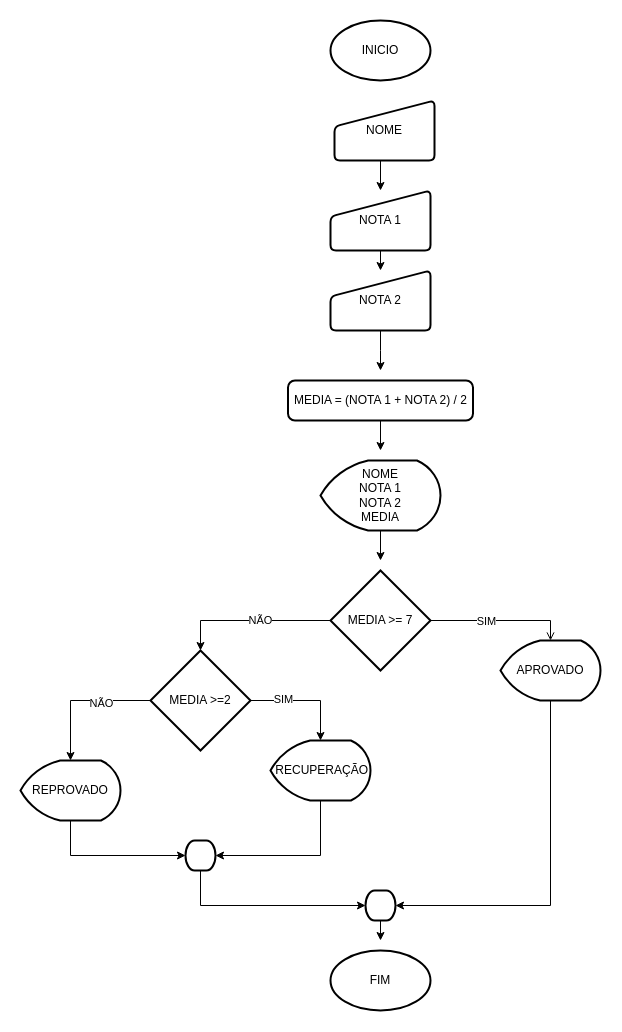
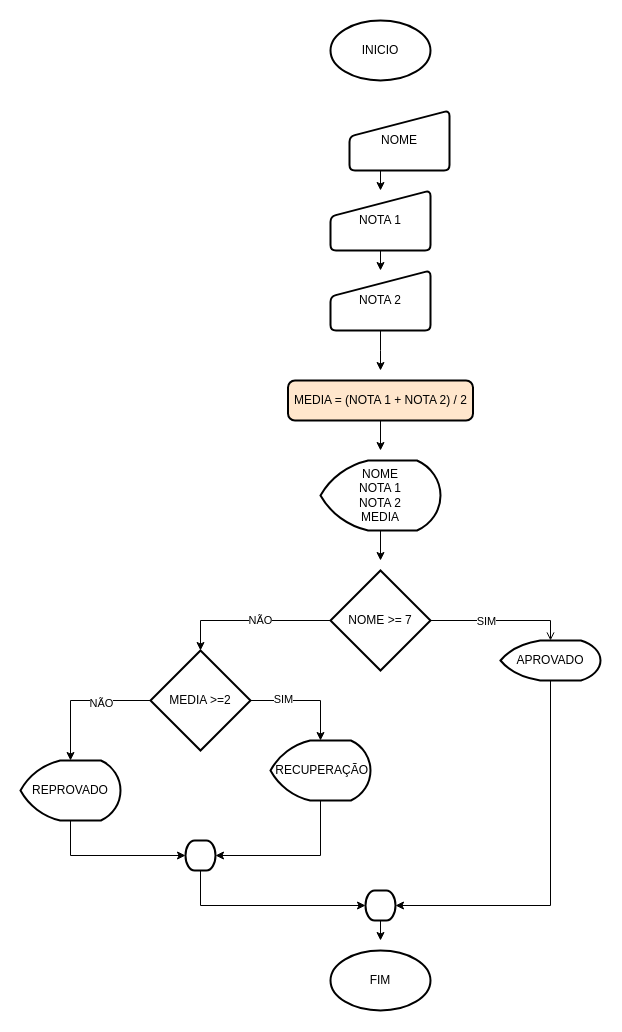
node "NOME": moved (385, 131) -> (400, 141)
node "MEDIA = (NOTA 1 + NOTA 2) / 2": fillcolor #ffffff -> #ffe6cc
node "MEDIA >= 7": label "MEDIA >= 7" -> "NOME >= 7"
node "APROVADO": size 100x60 -> 100x40
